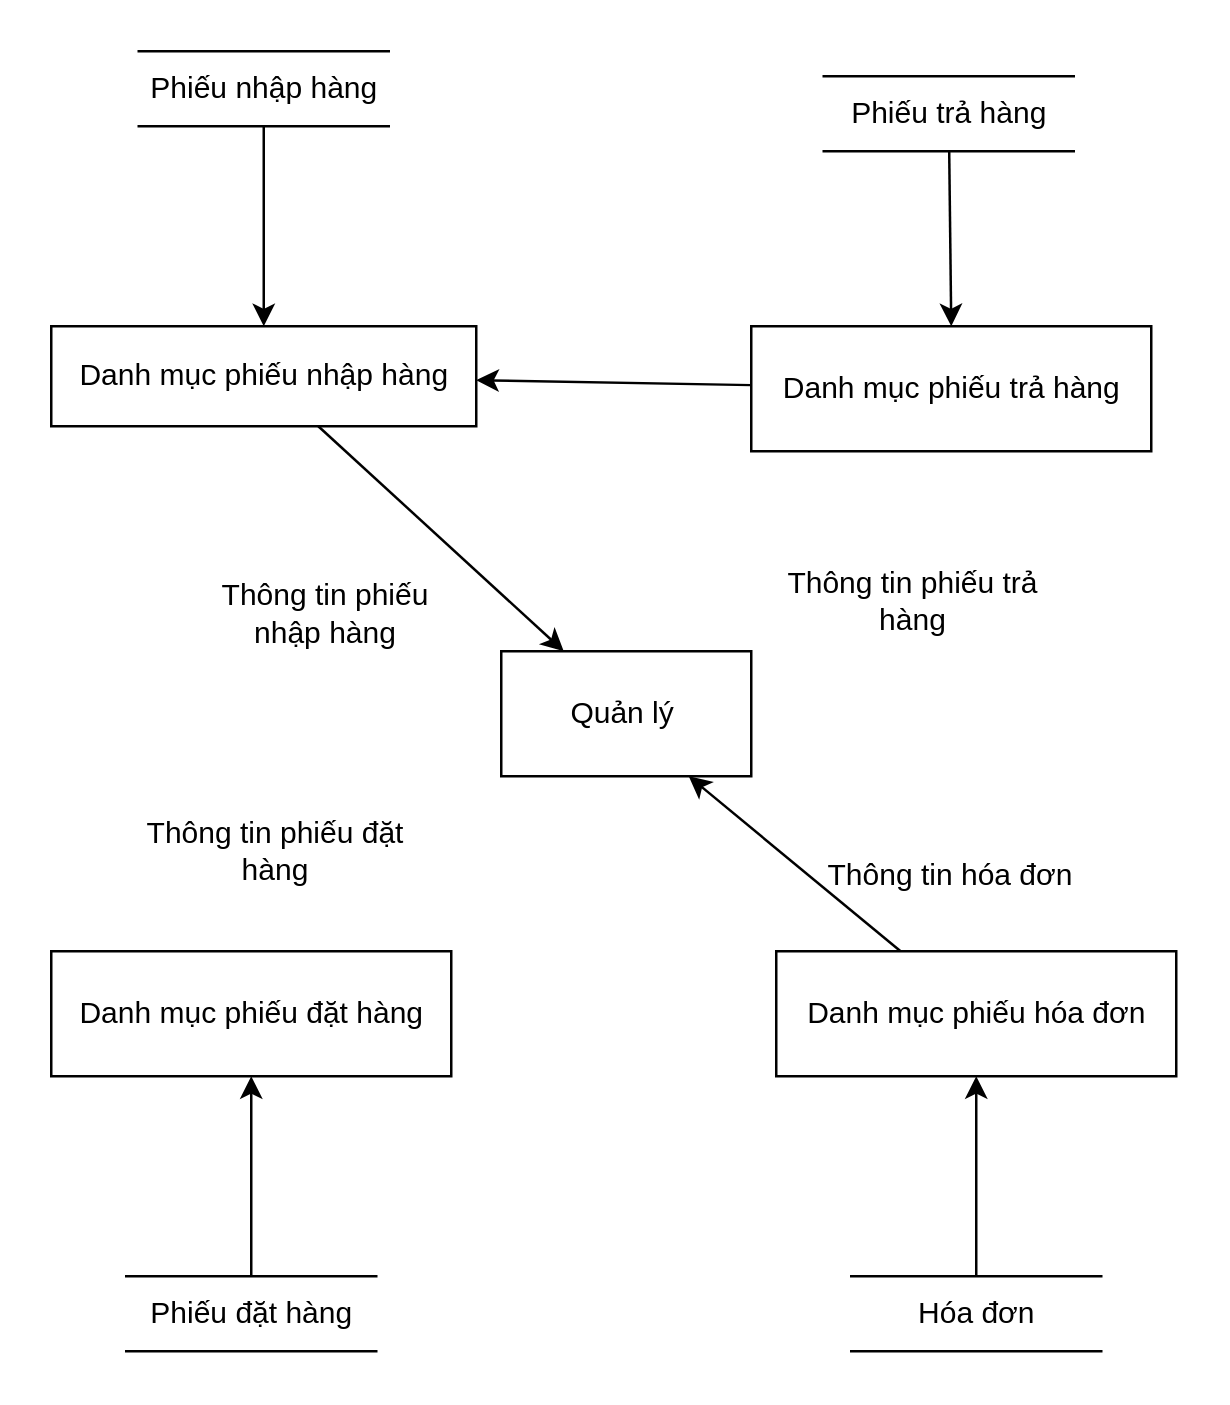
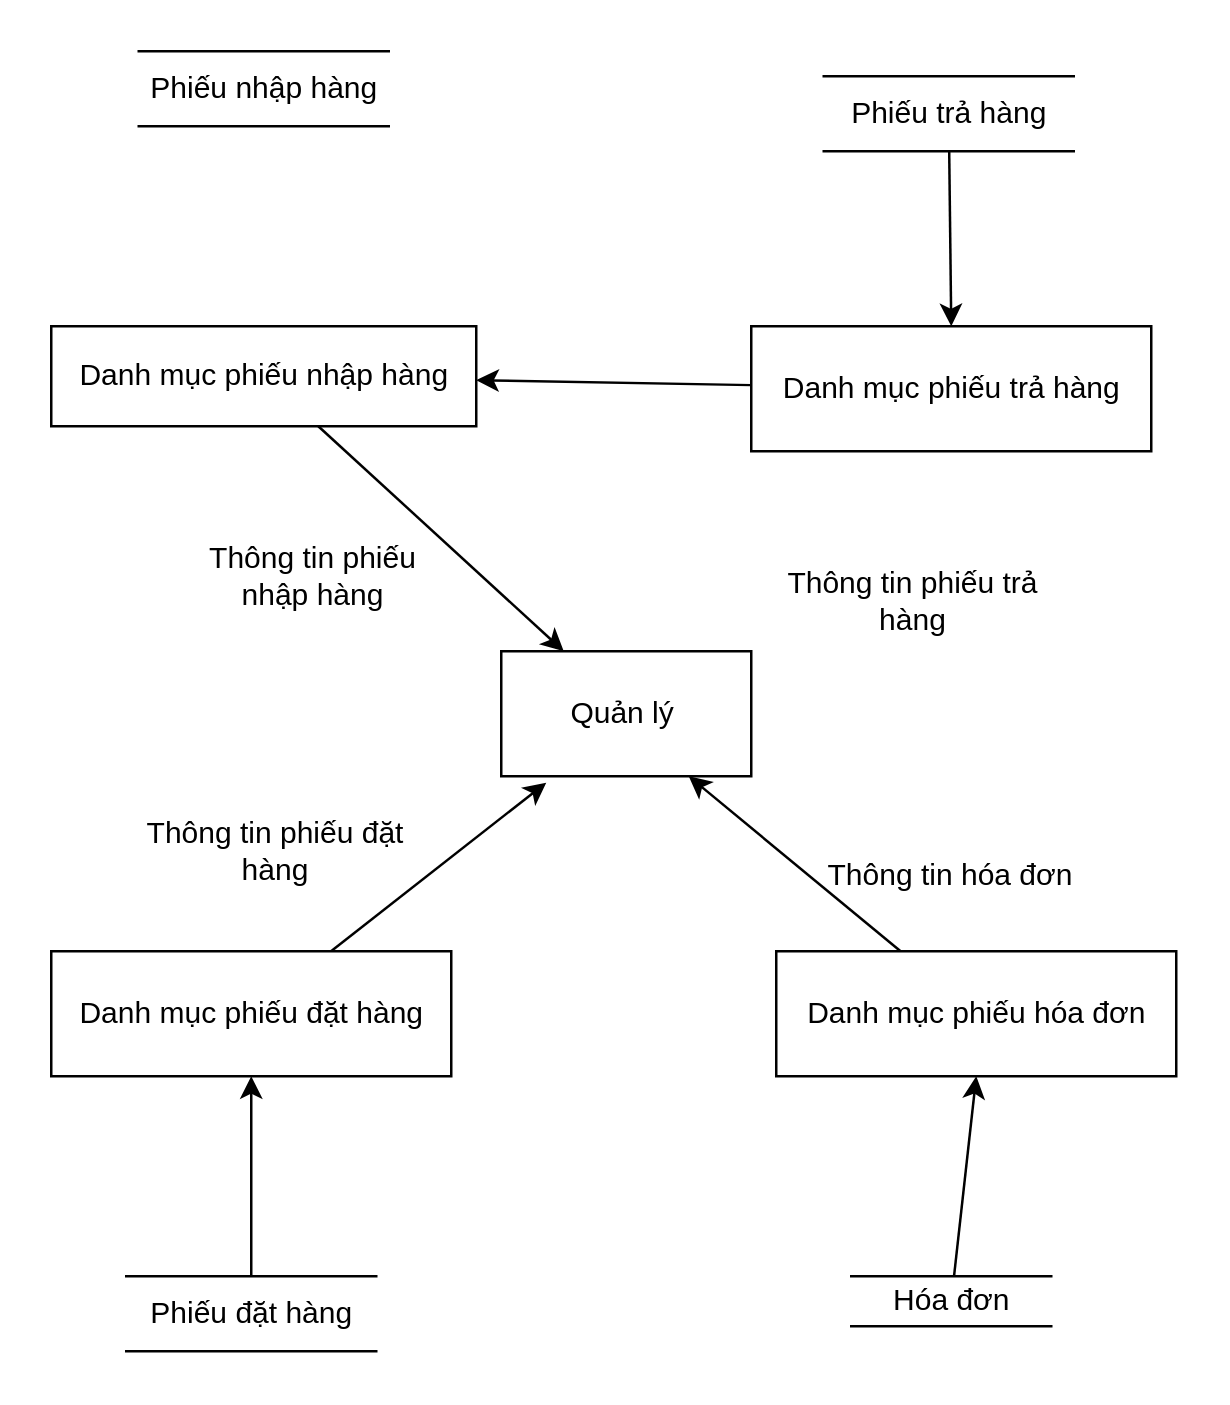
edge "Phiếu nhập hàng" -> "Danh mục phiếu nhập hàng": removed
node "Thông tin phiếu nhập hàng": moved (326, 614) -> (314, 576)
edge "Danh mục phiếu đặt hàng" -> "Quản lý": added
node "Hóa đơn": size 250x75 -> 200x50
